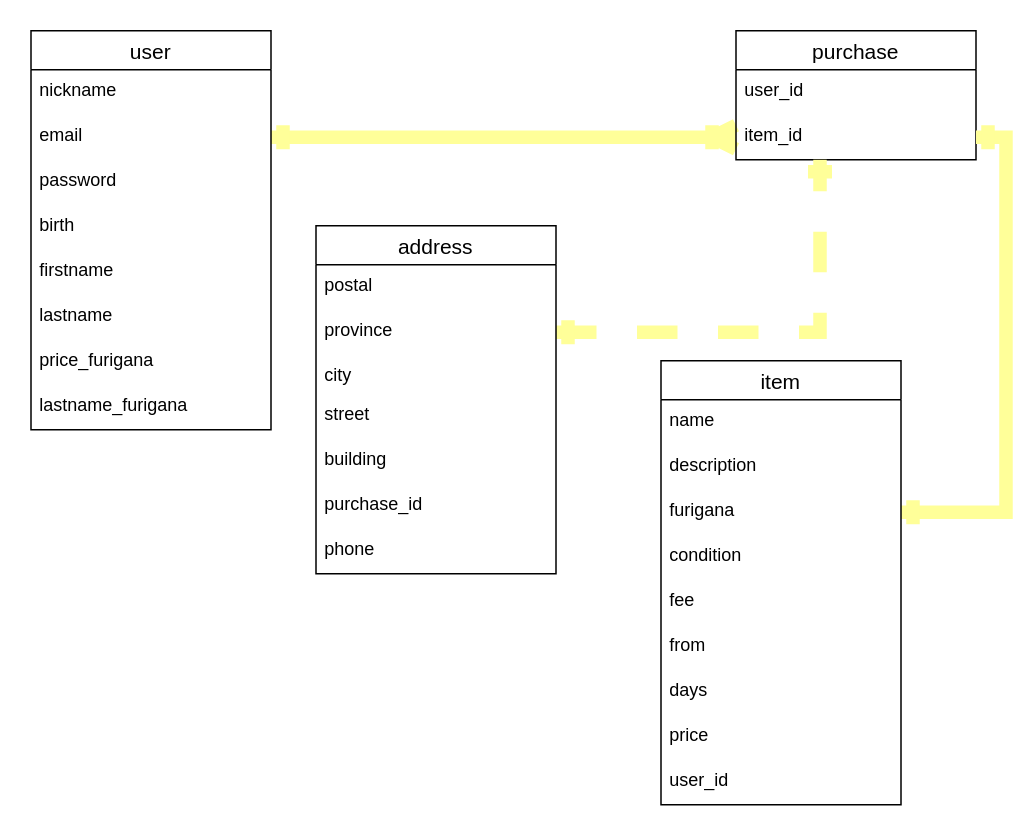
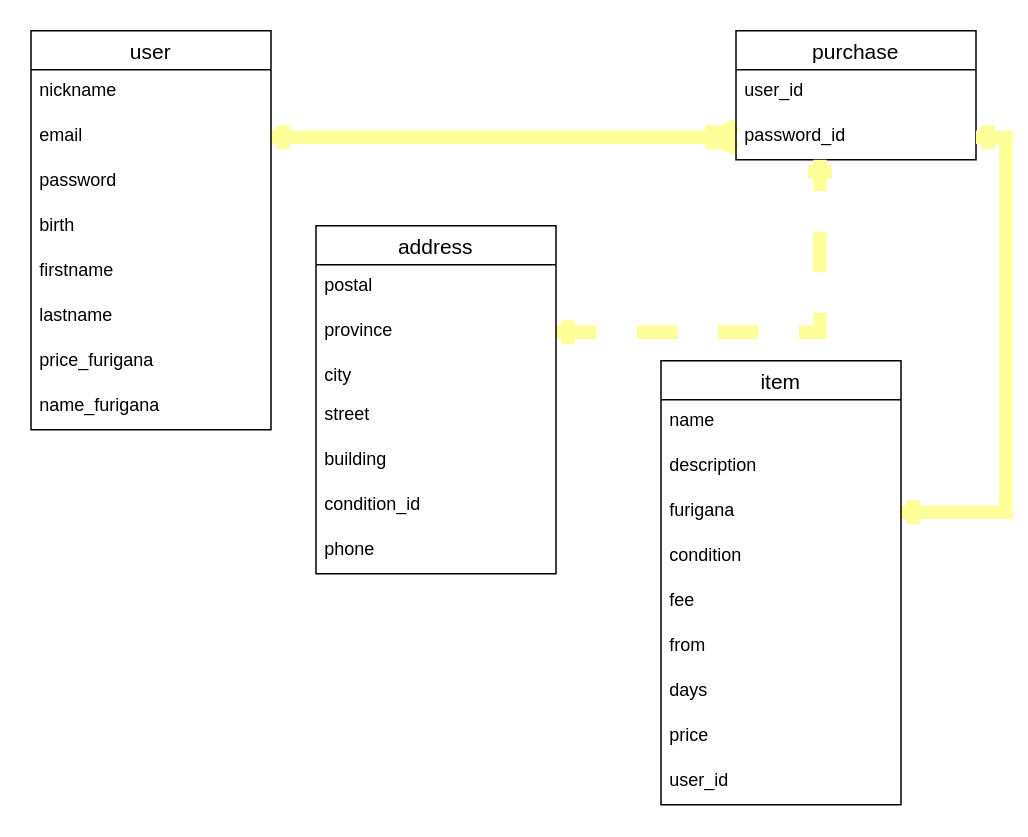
node "item_id": label "item_id" -> "password_id"
node "lastname_furigana": label "lastname_furigana" -> "name_furigana"
node "purchase_id": label "purchase_id" -> "condition_id"
